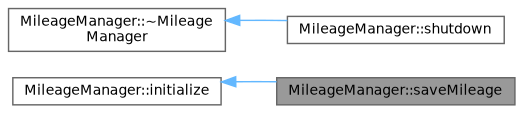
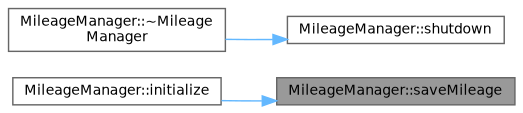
edge "MileageManager::shutdown" -> "MileageManager::~Mileage Manager": reversed
edge "MileageManager::saveMileage" -> "MileageManager::initialize": reversed
